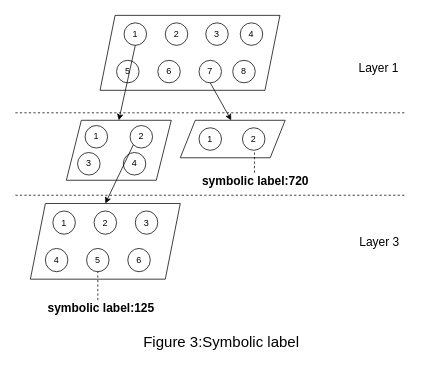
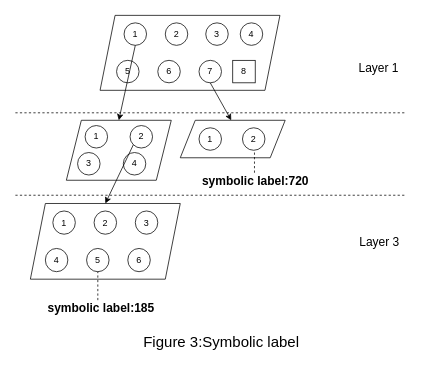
node "8": shape ellipse -> rectangle
node "symbolic label:125": label "symbolic label:125" -> "symbolic label:185"
